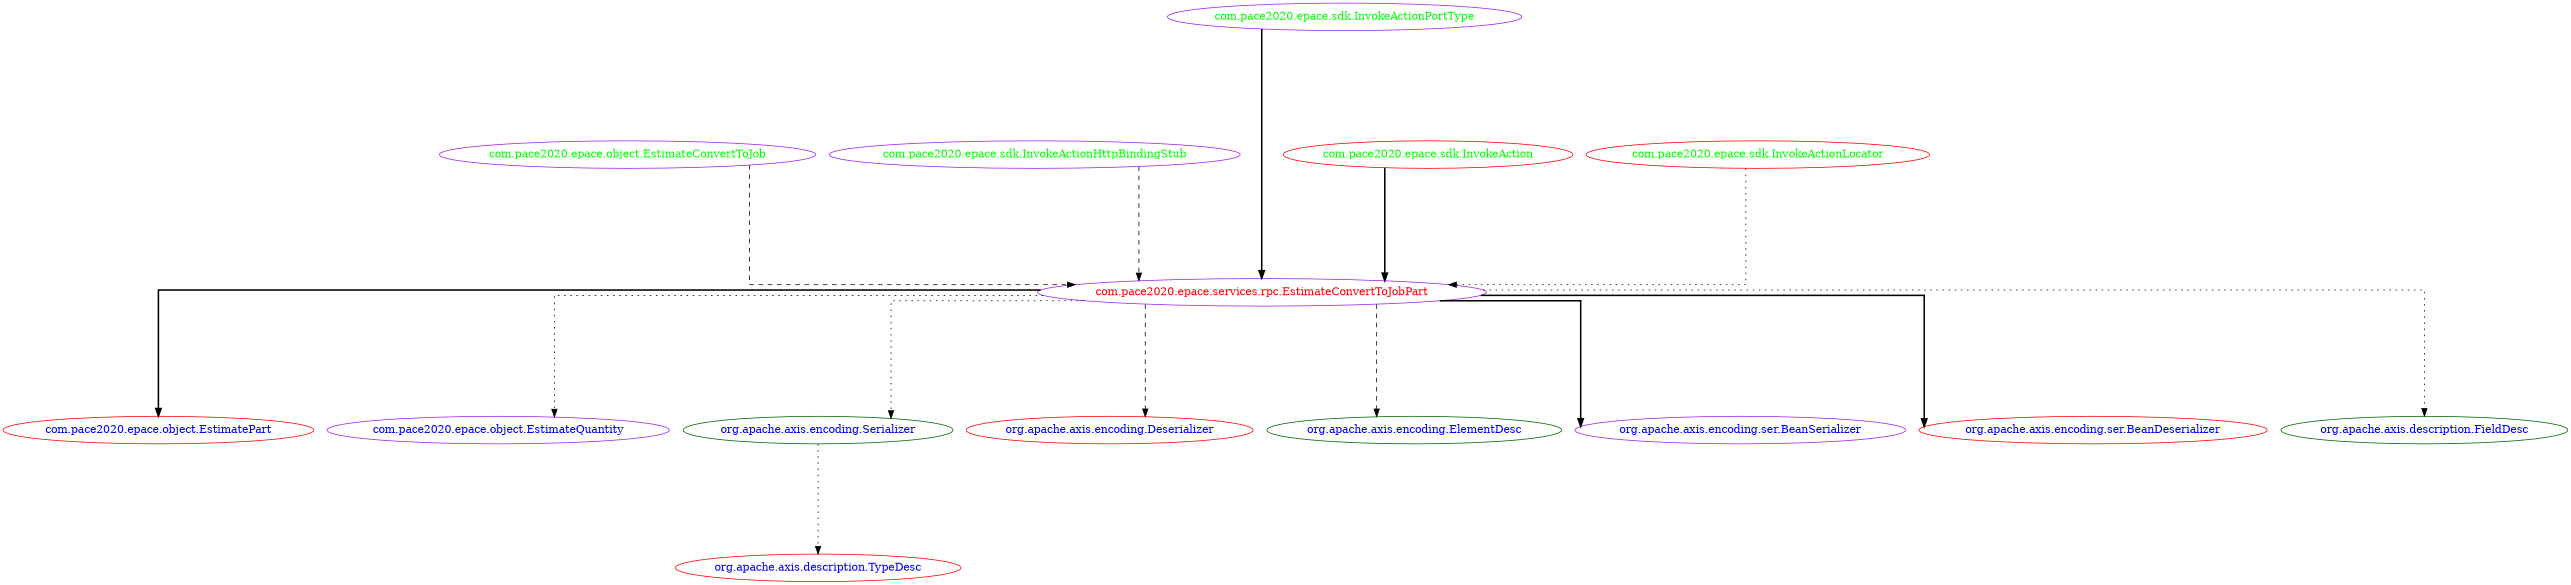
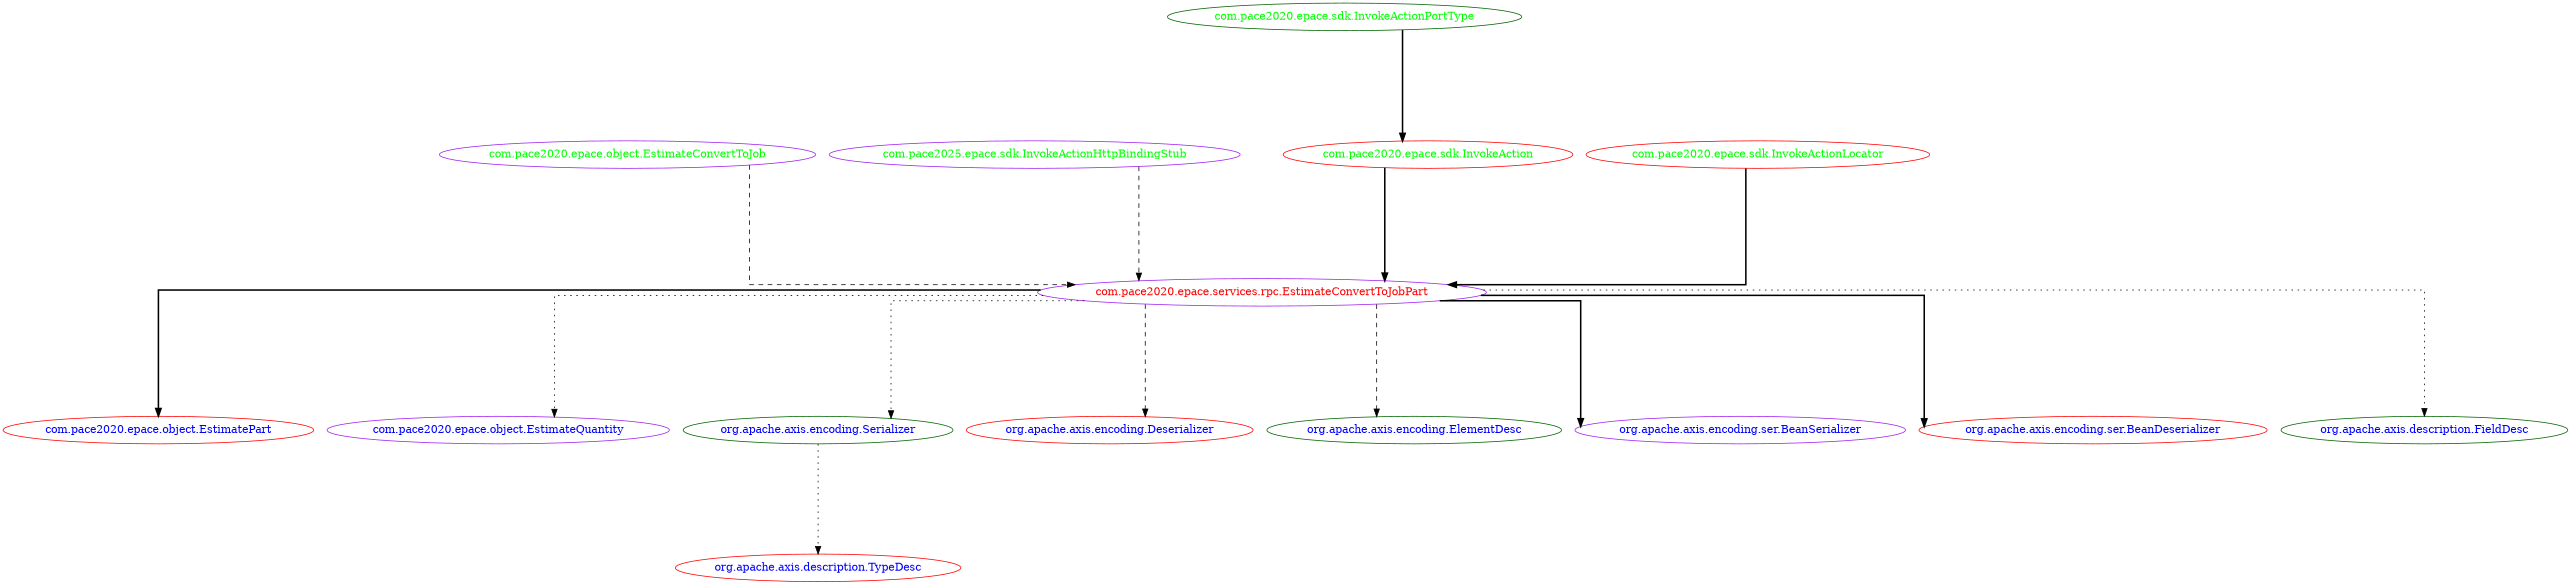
node "com.pace2020.epace.sdk.InvokeActionPortType": color purple -> darkgreen
edge "com.pace2020.epace.sdk.InvokeActionPortType" -> "com.pace2020.epace.services.rpc.EstimateConvertToJobPart": now "com.pace2020.epace.sdk.InvokeActionPortType" -> "com.pace2020.epace.sdk.InvokeAction"
node "com.pace2020.epace.sdk.InvokeActionHttpBindingStub": label "com.pace2020.epace.sdk.InvokeActionHttpBindingStub" -> "com.pace2025.epace.sdk.InvokeActionHttpBindingStub"
edge "com.pace2020.epace.sdk.InvokeActionLocator" -> "com.pace2020.epace.services.rpc.EstimateConvertToJobPart": style dotted -> bold
